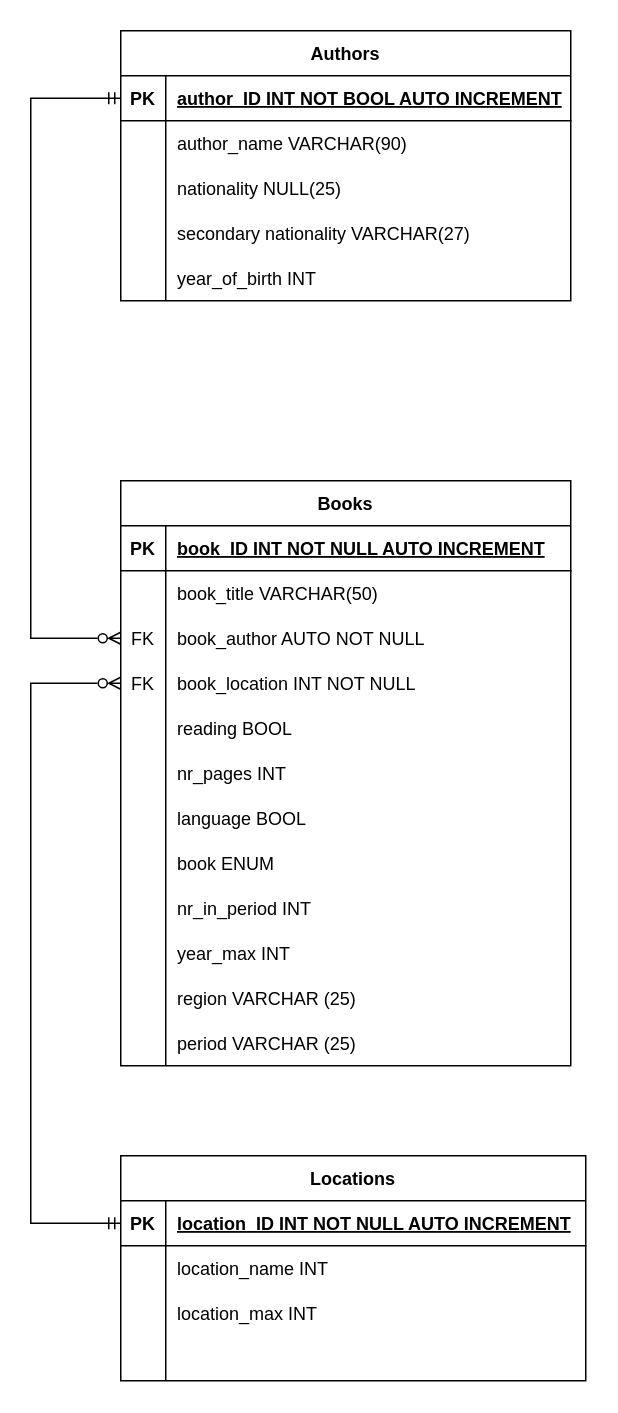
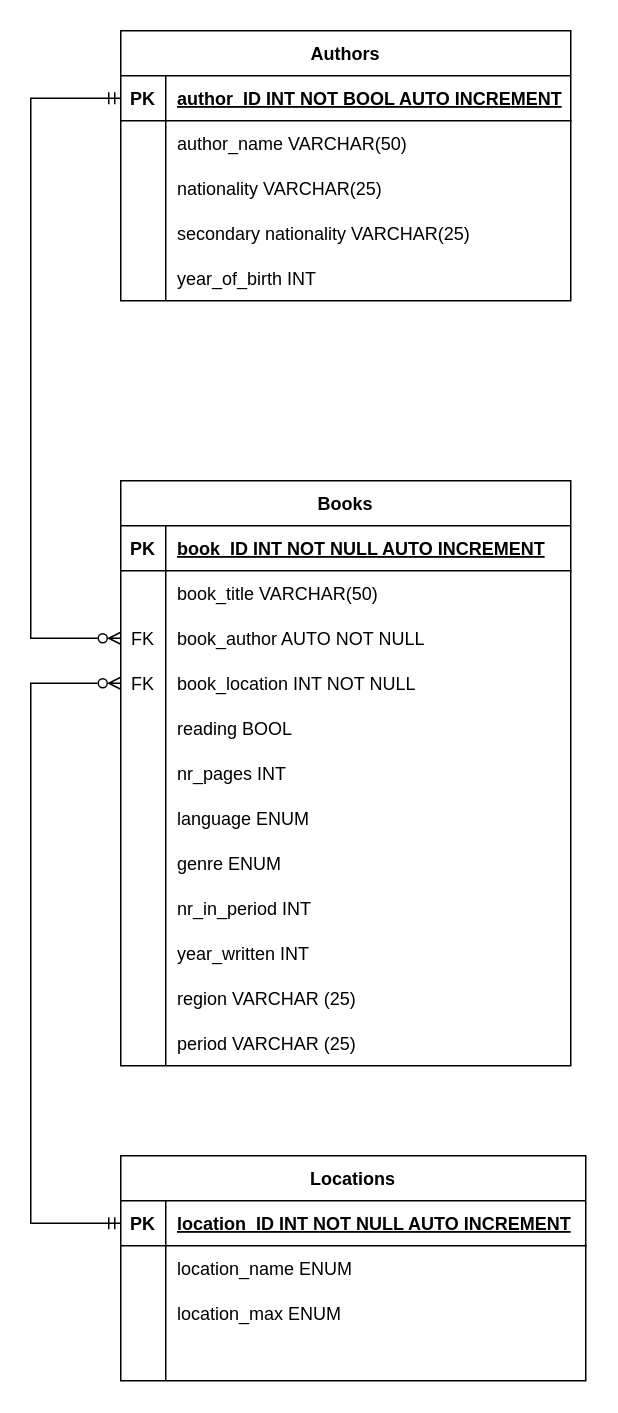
node "author_name VARCHAR(90)": label "author_name VARCHAR(90)" -> "author_name VARCHAR(50)"
node "nationality NULL(25)": label "nationality NULL(25)" -> "nationality VARCHAR(25)"
node "secondary nationality VARCHAR(27)": label "secondary nationality VARCHAR(27)" -> "secondary nationality VARCHAR(25)"
node "language BOOL": label "language BOOL" -> "language ENUM"
node "book ENUM": label "book ENUM" -> "genre ENUM"
node "year_max INT": label "year_max INT" -> "year_written INT"
node "location_name INT": label "location_name INT" -> "location_name ENUM"
node "location_max INT": label "location_max INT" -> "location_max ENUM"
